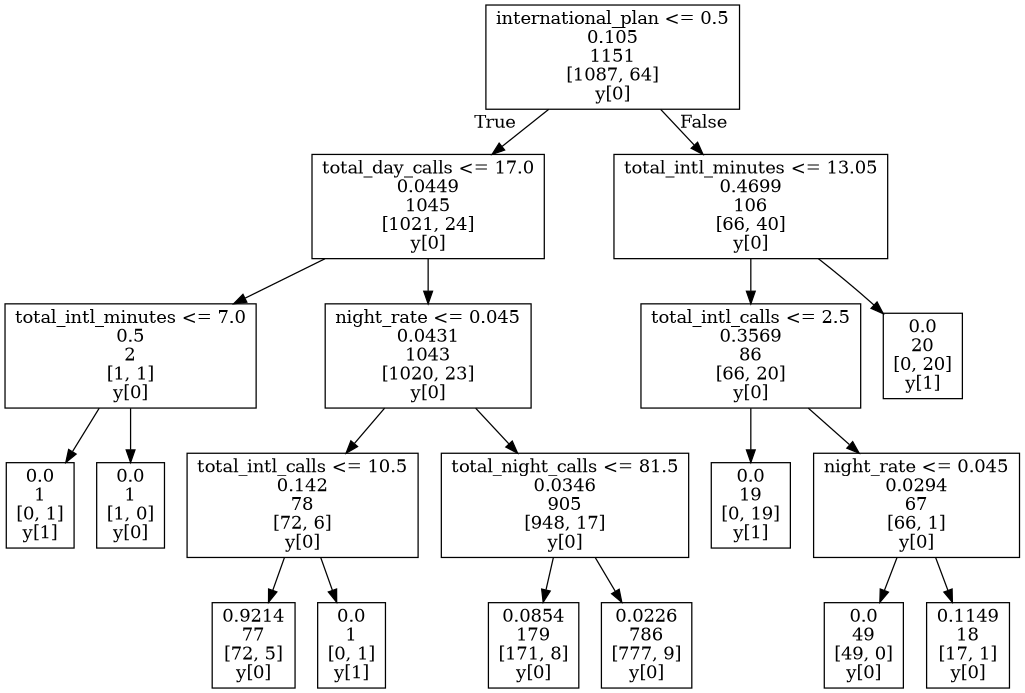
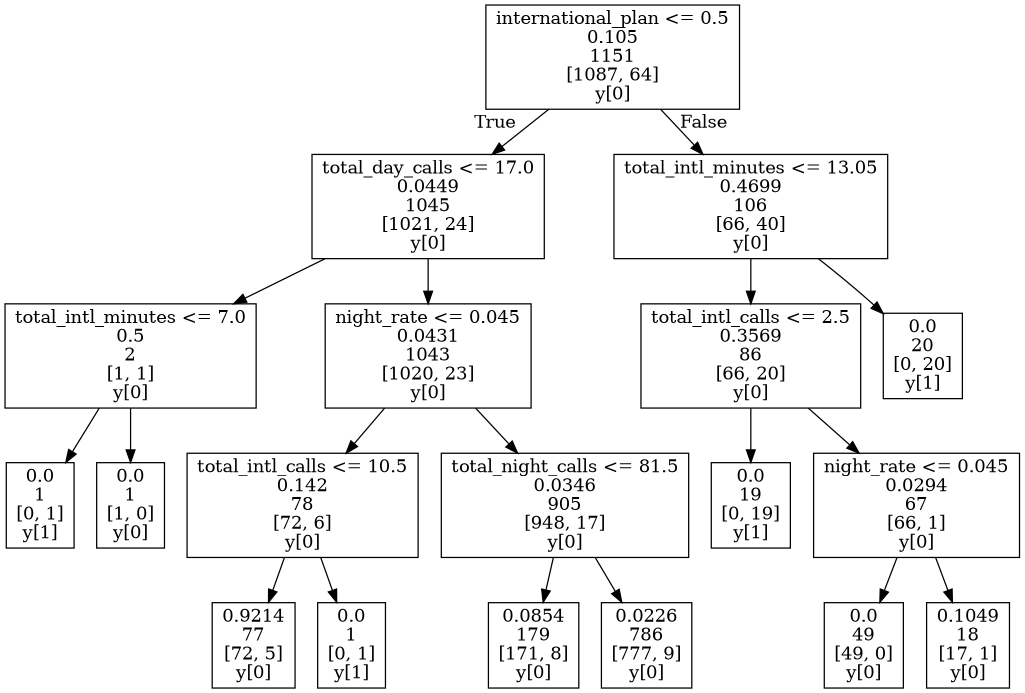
node "0.1149 18 [17, 1] y[0]": label "0.1149 18 [17, 1] y[0]" -> "0.1049 18 [17, 1] y[0]"
